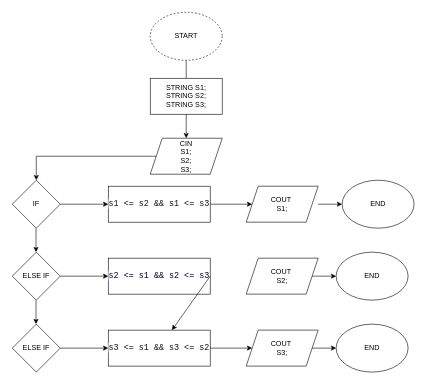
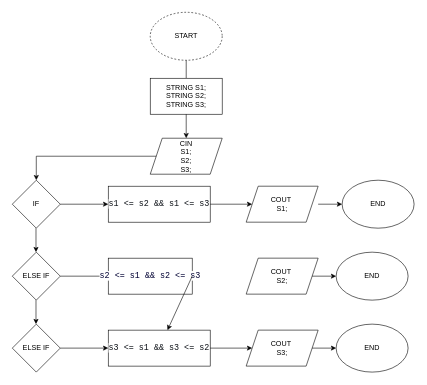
node "s2 <= s1 && s2 <= s3": size 102x36 -> 84x36
